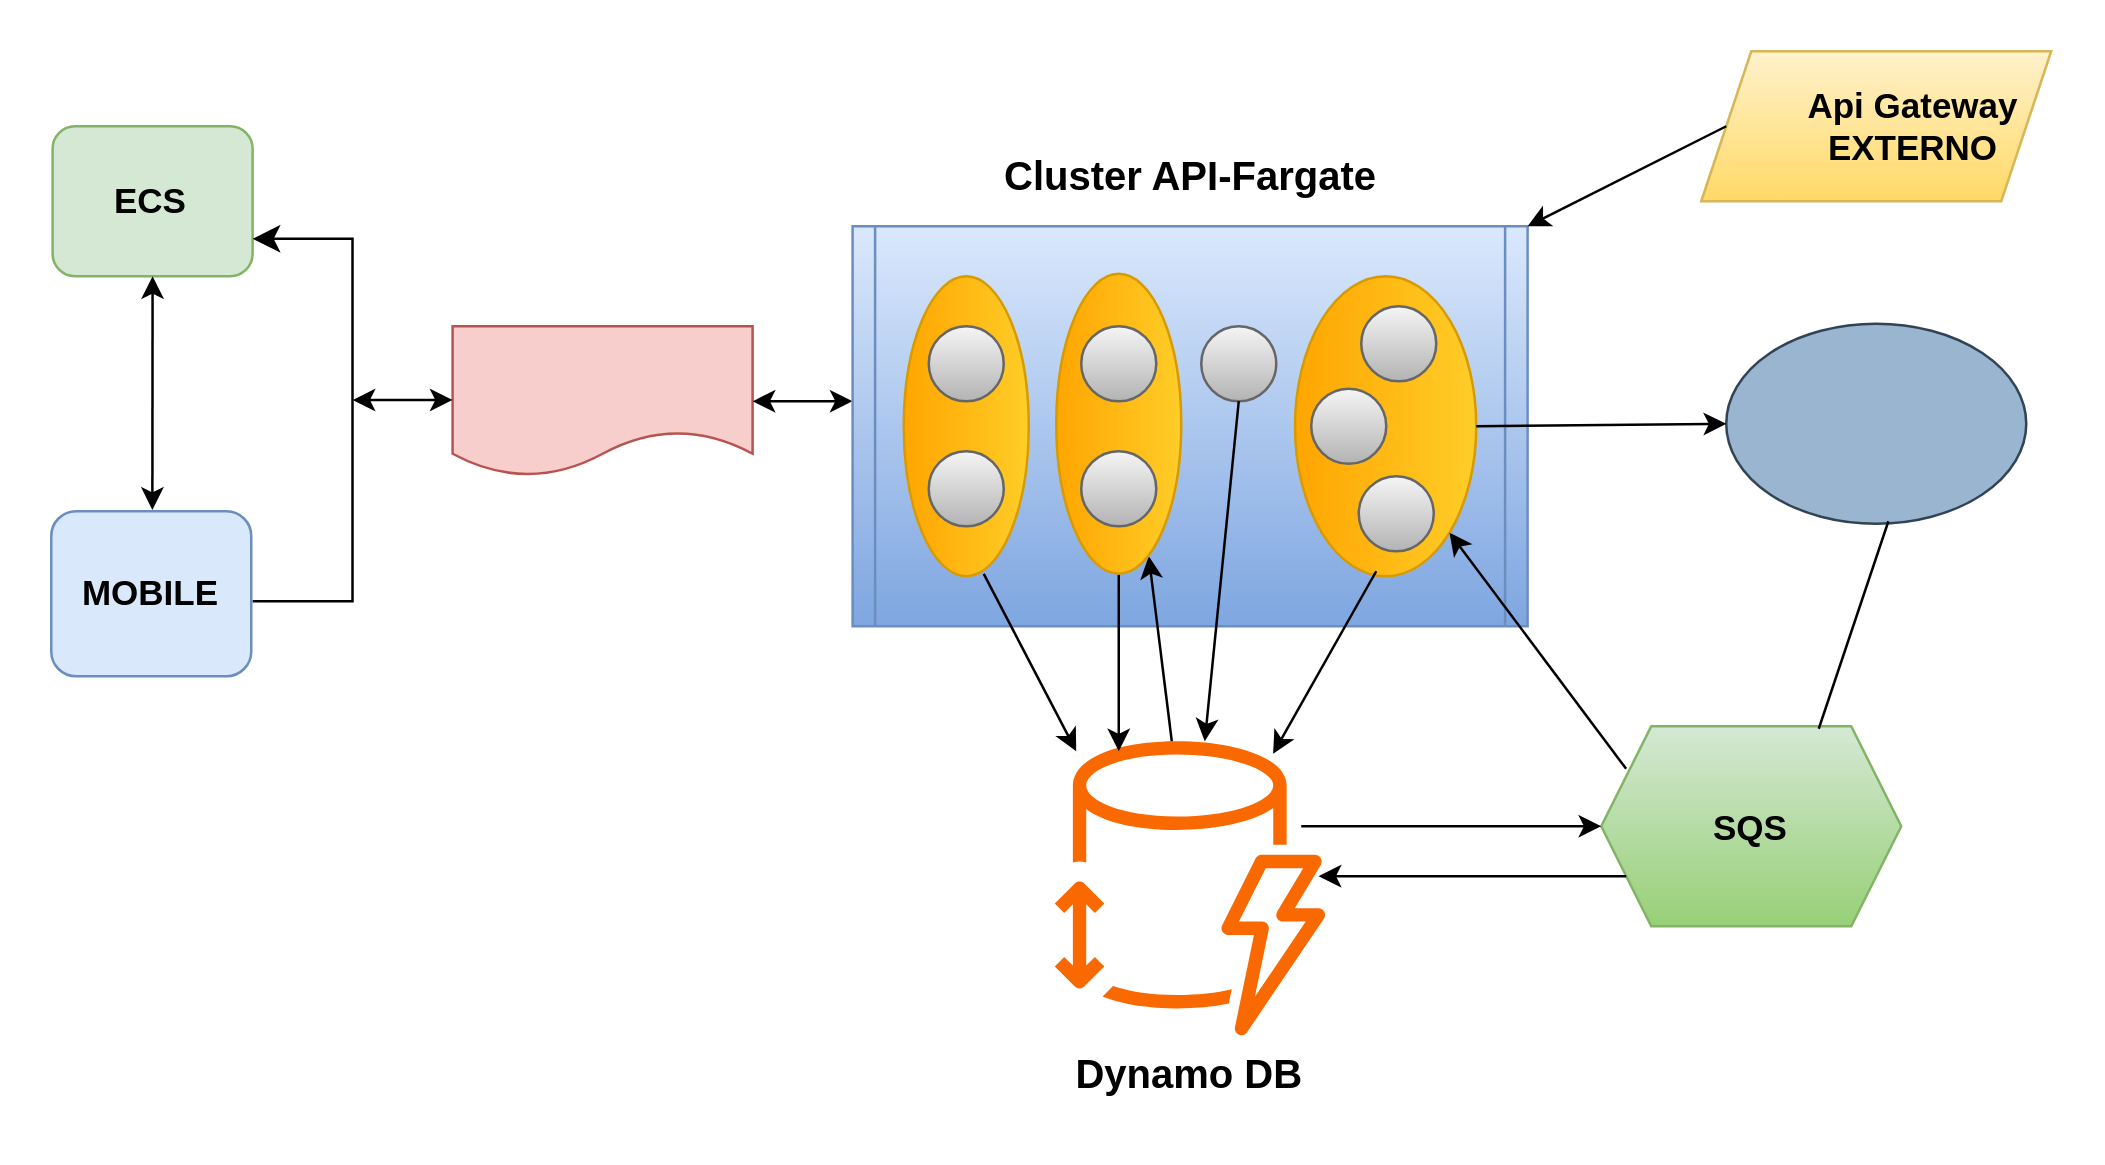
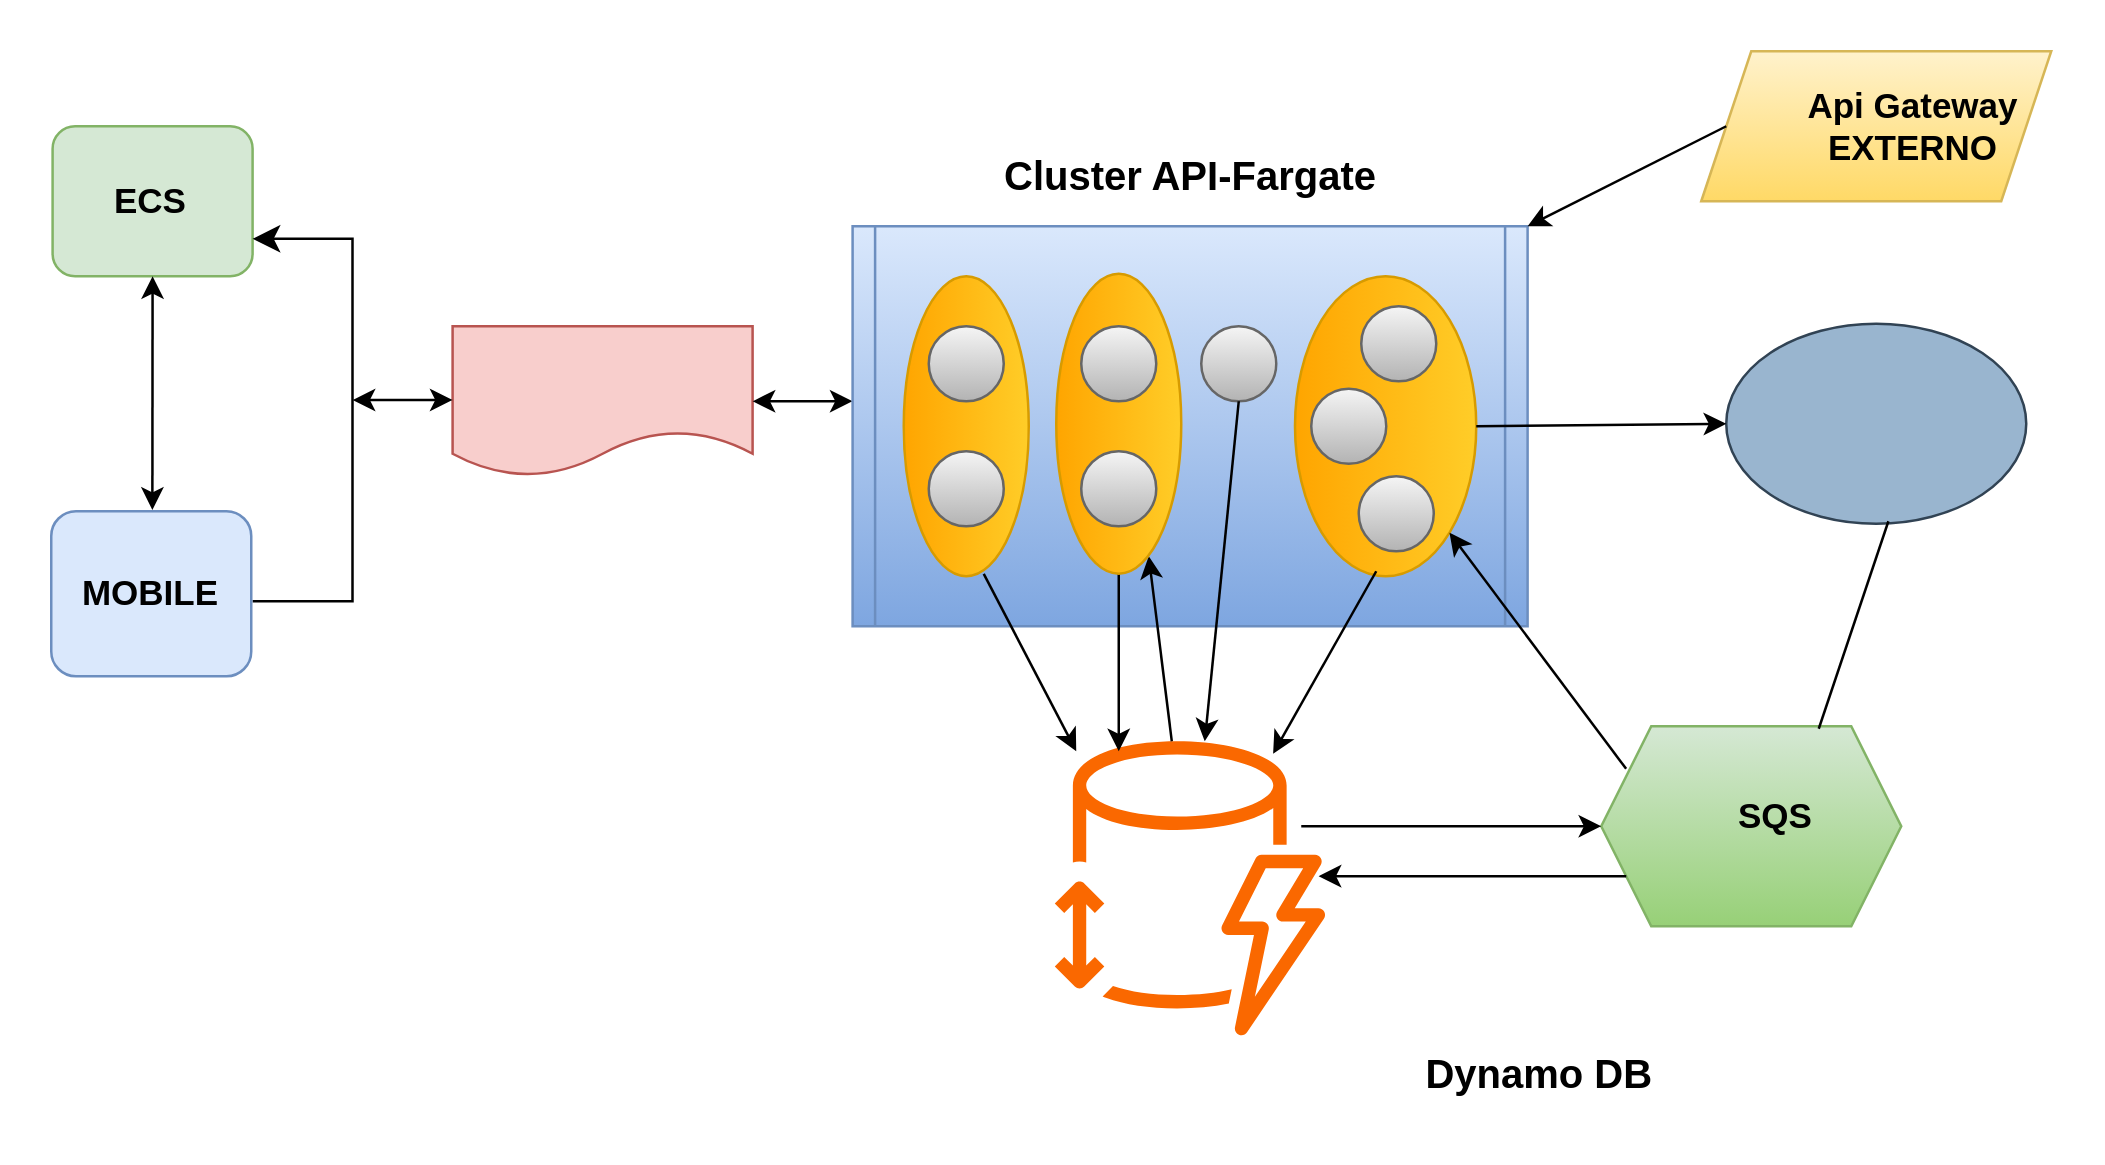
node "SQS": moved (1751, 829) -> (1776, 816)
node "Dynamo DB": moved (1190, 1073) -> (1540, 1073)
